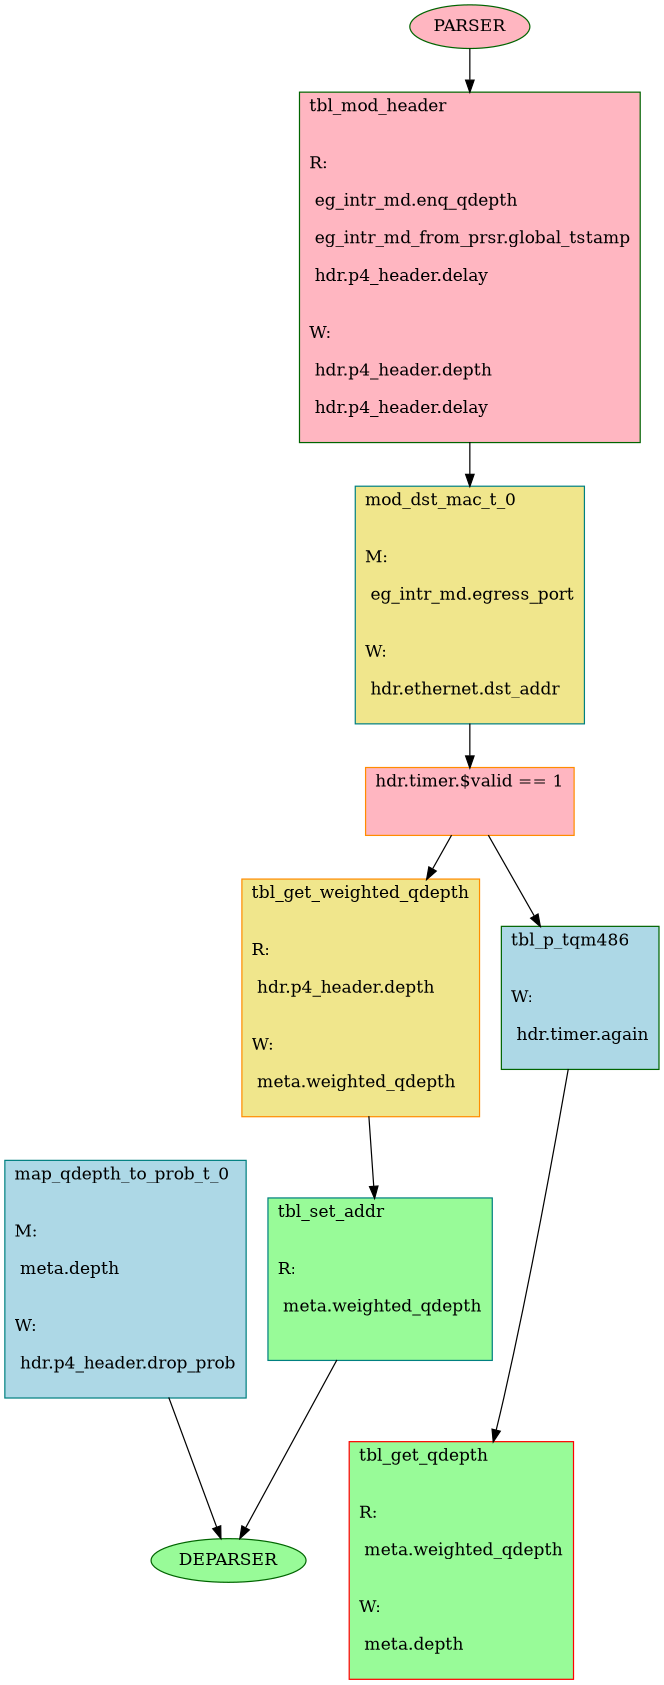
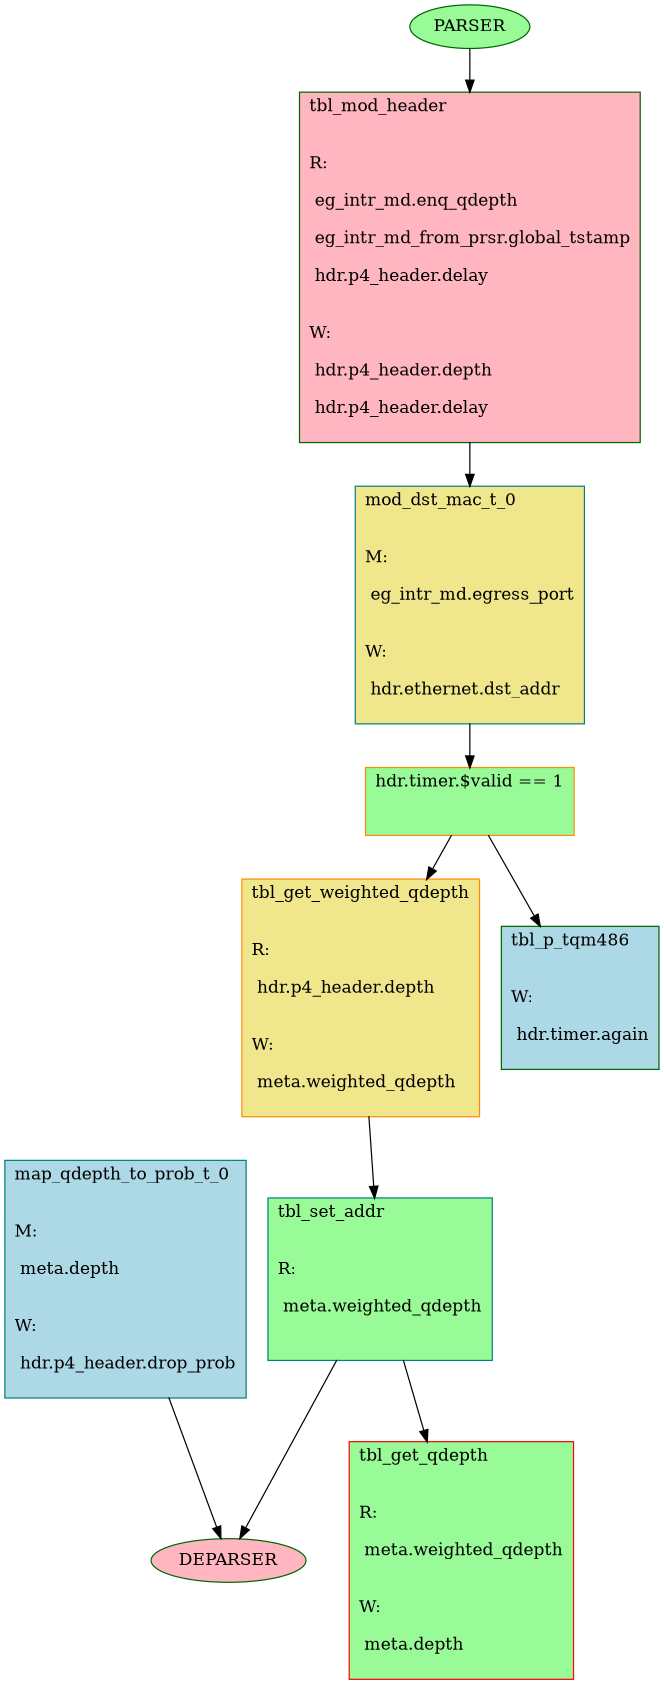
node "PARSER": fillcolor lightpink -> palegreen
node "hdr.timer.$valid == 1": fillcolor lightpink -> palegreen
edge "tbl_p_tqm486 W: hdr.timer.again" -> "tbl_get_qdepth R: meta.weighted_qdepth W: meta.depth": now "tbl_set_addr R: meta.weighted_qdepth" -> "tbl_get_qdepth R: meta.weighted_qdepth W: meta.depth"
node "DEPARSER": fillcolor palegreen -> lightpink
